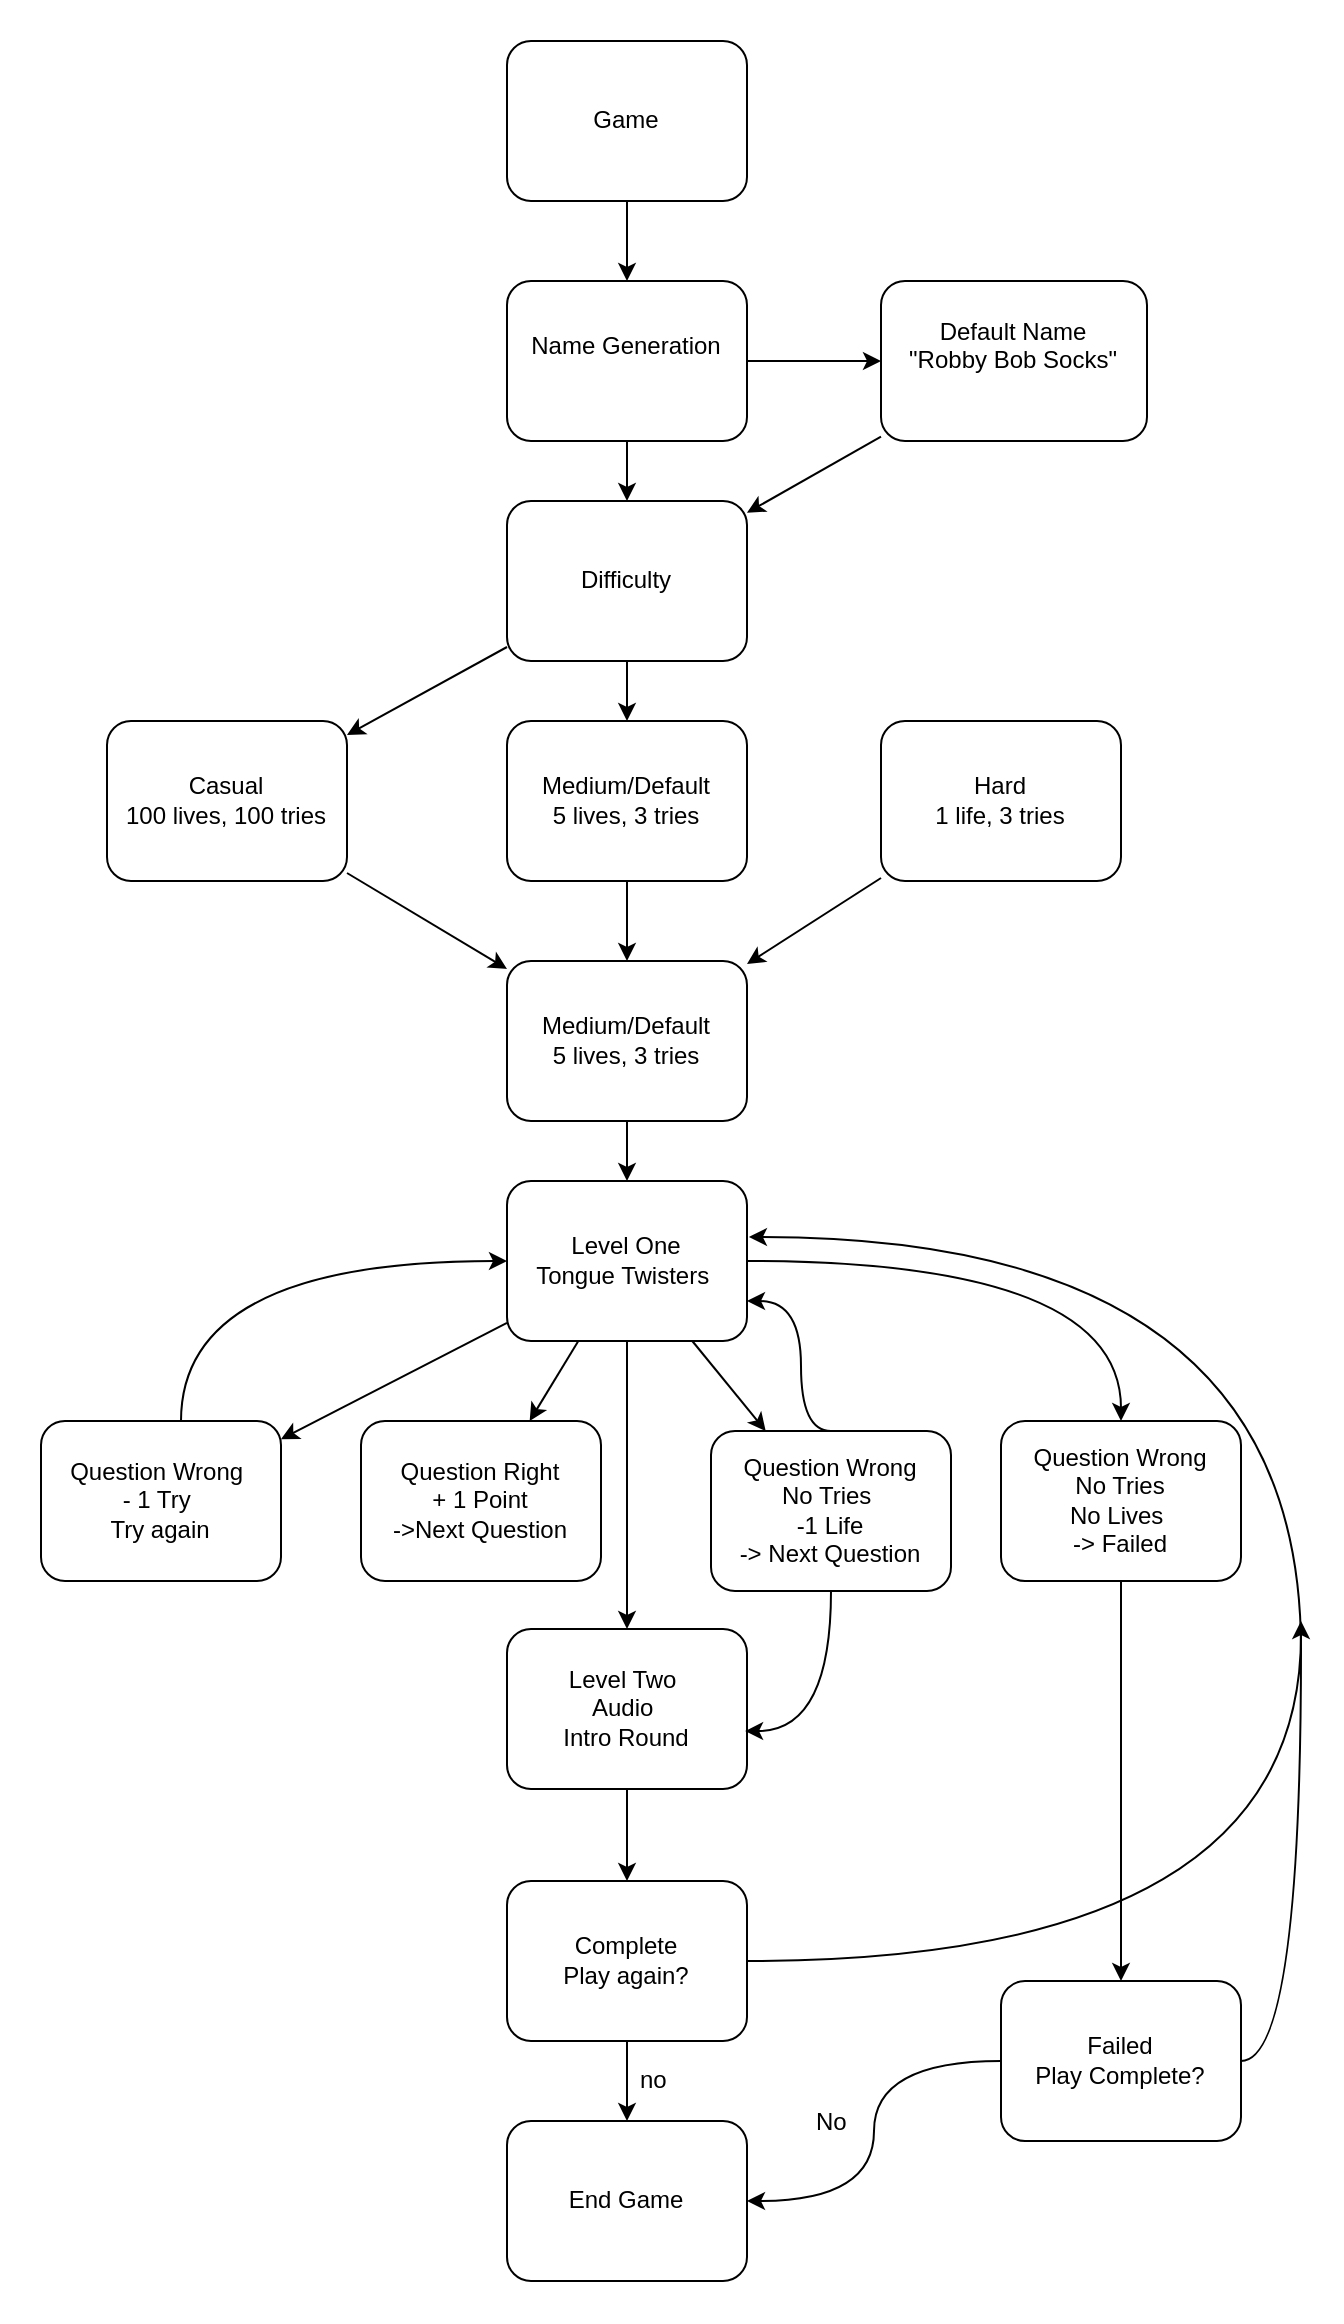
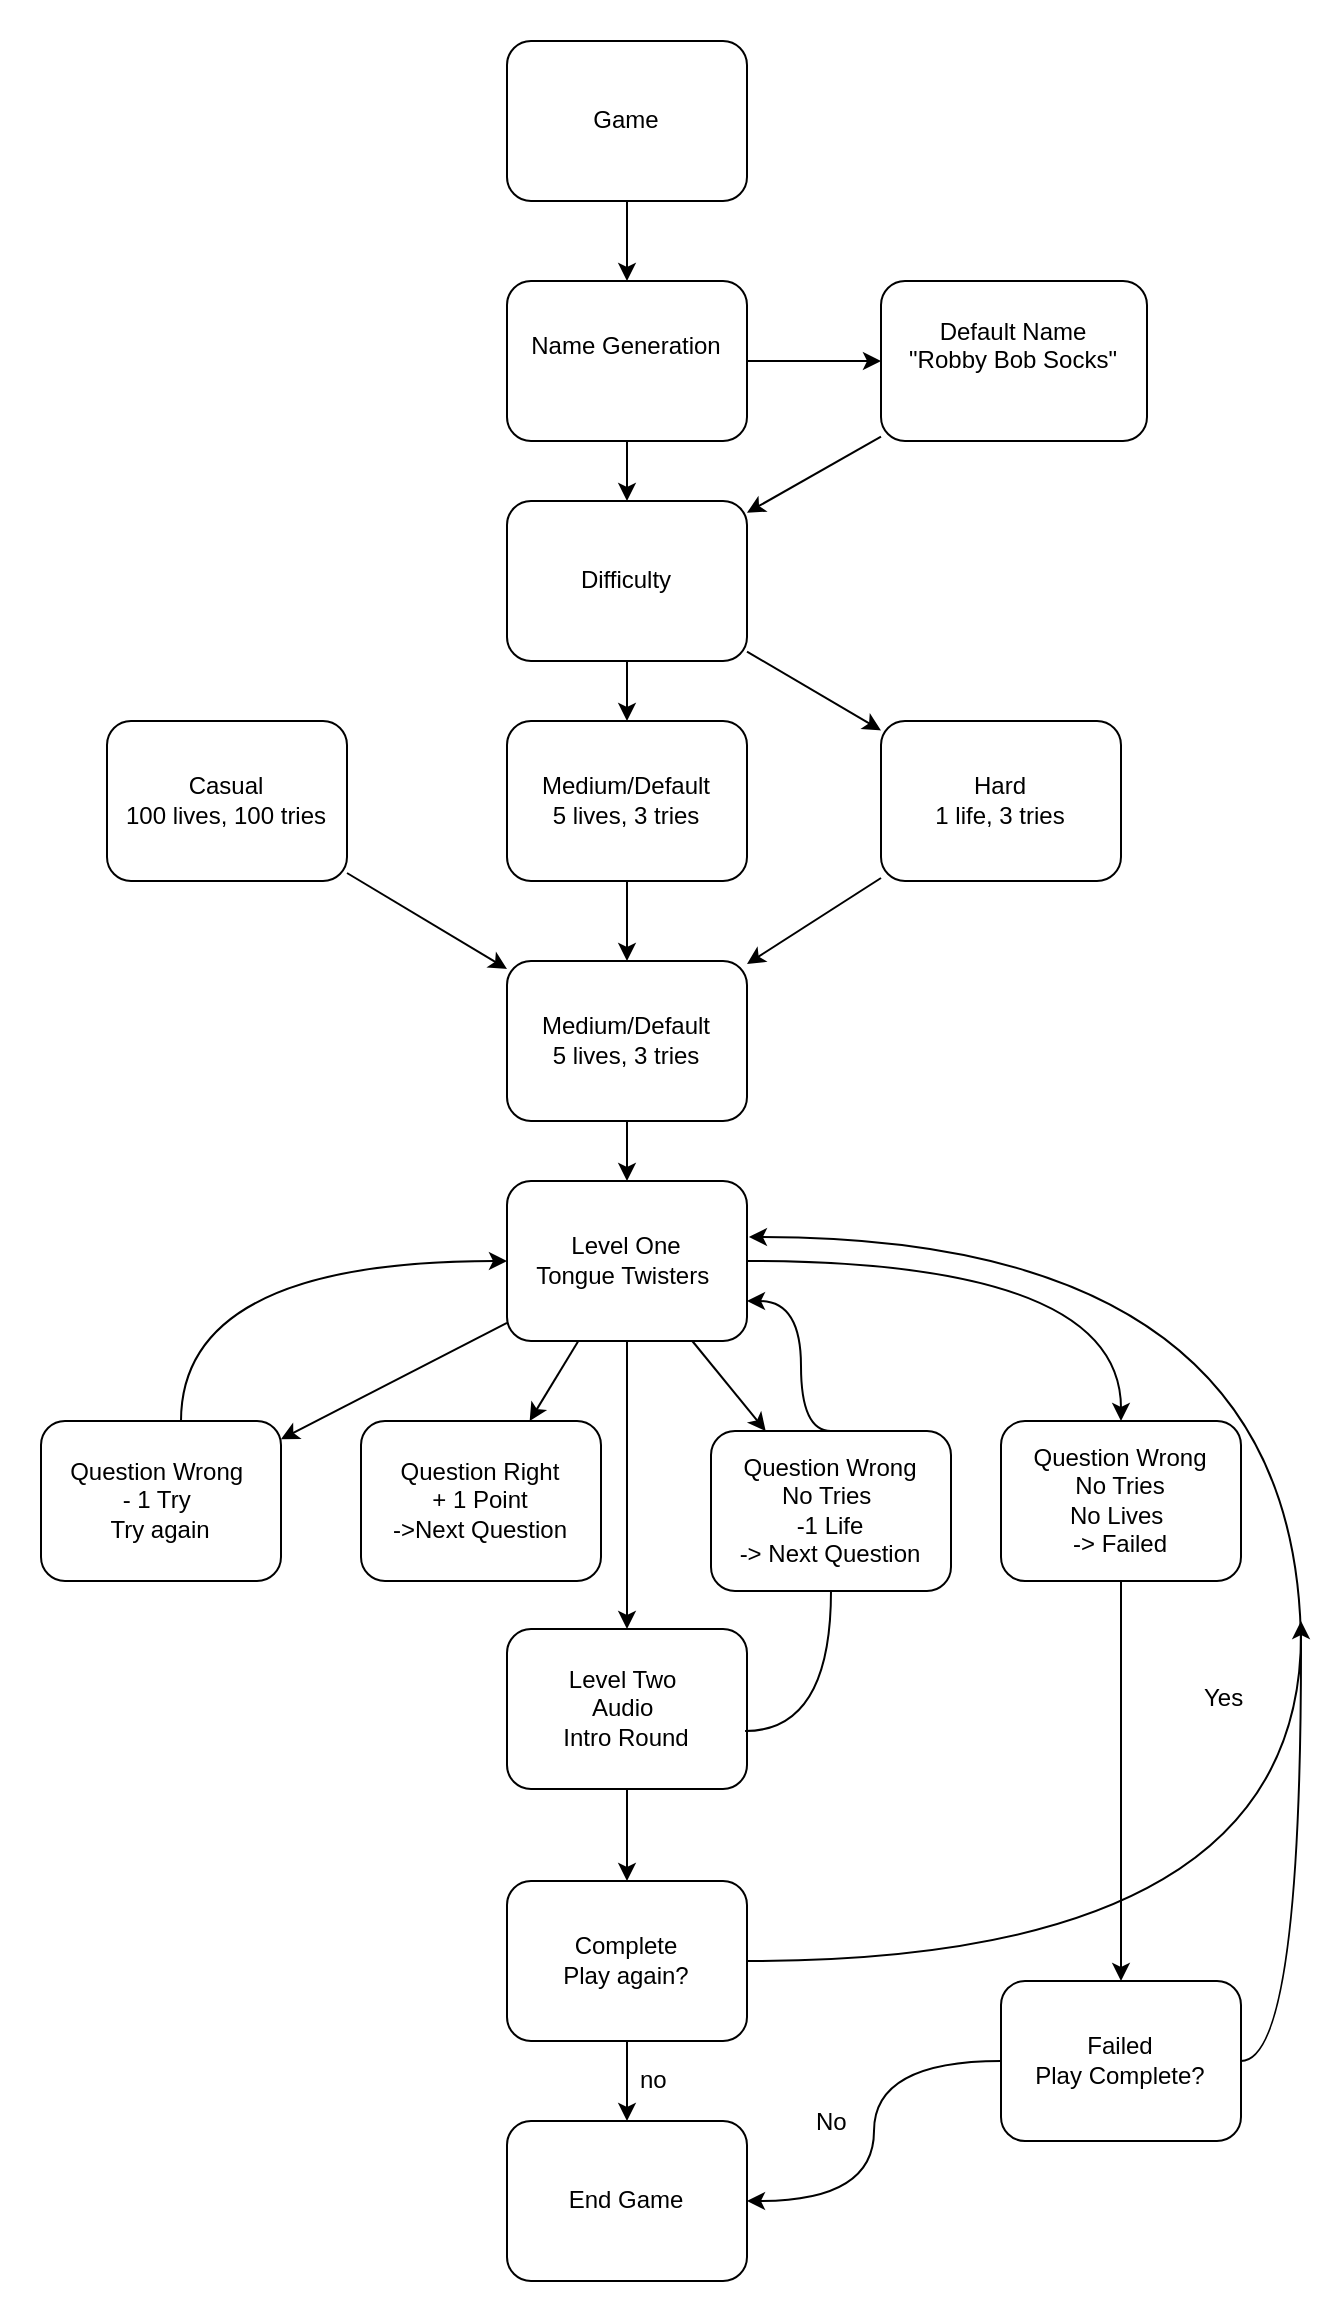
edge "Difficulty" -> "Casual 100 lives, 100 tries": now "Difficulty" -> "Hard 1 life, 3 tries"
edge "Question Wrong No Tries -1 Life -> Next Question" -> "Level Two Audio Intro Round": arrowhead classic -> none
node "Yes": added
